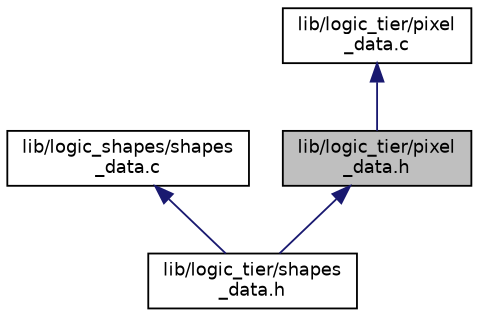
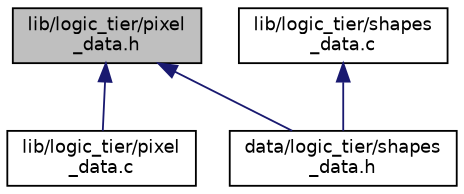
edge "lib/logic_tier/pixel _data.h" -> "lib/logic_tier/pixel _data.c": reversed
node "lib/logic_shapes/shapes _data.c": label "lib/logic_shapes/shapes _data.c" -> "lib/logic_tier/shapes _data.c"
node "lib/logic_tier/shapes _data.h": label "lib/logic_tier/shapes _data.h" -> "data/logic_tier/shapes _data.h"
